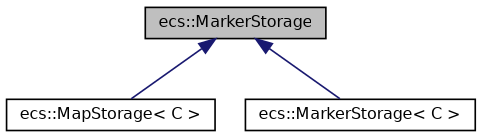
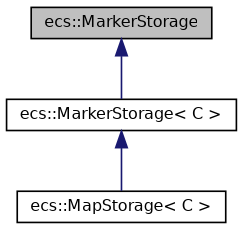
edge "ecs::MapStorage< C >" -> "ecs::MarkerStorage": now "ecs::MapStorage< C >" -> "ecs::MarkerStorage< C >"
